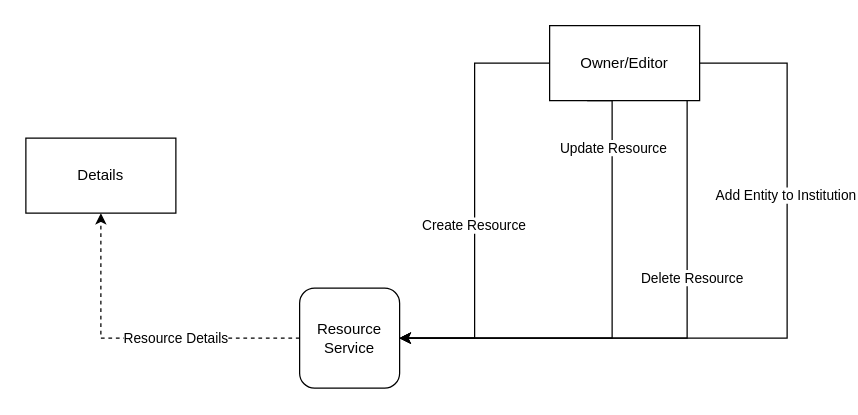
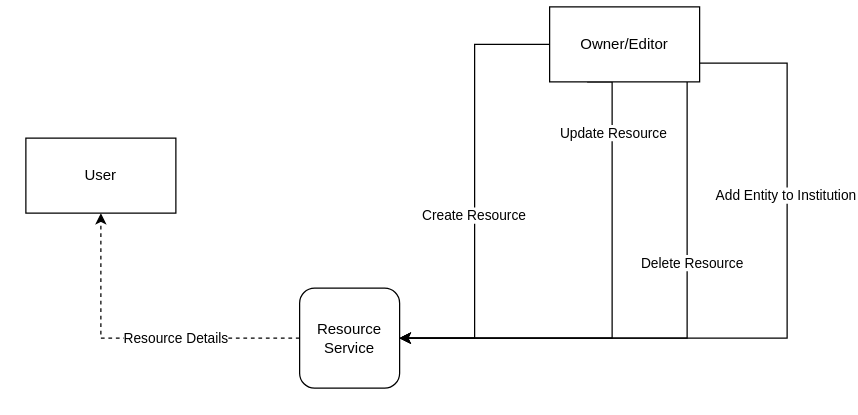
node "Owner/Editor": moved (624, 63) -> (624, 44)
node "Details": label "Details" -> "User"
